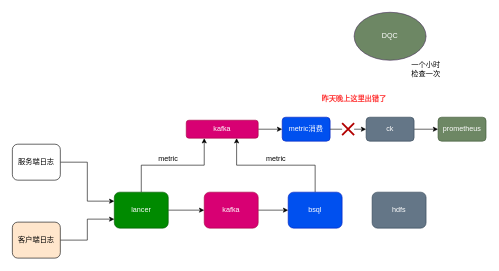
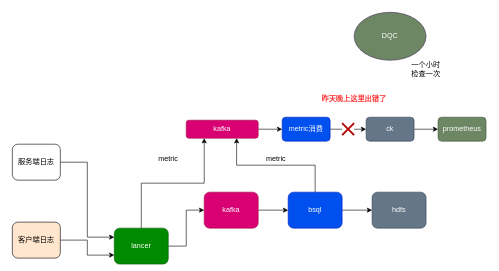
node "lancer": moved (141, 210) -> (141, 246)
edge "bsql" -> "hdfs": added
